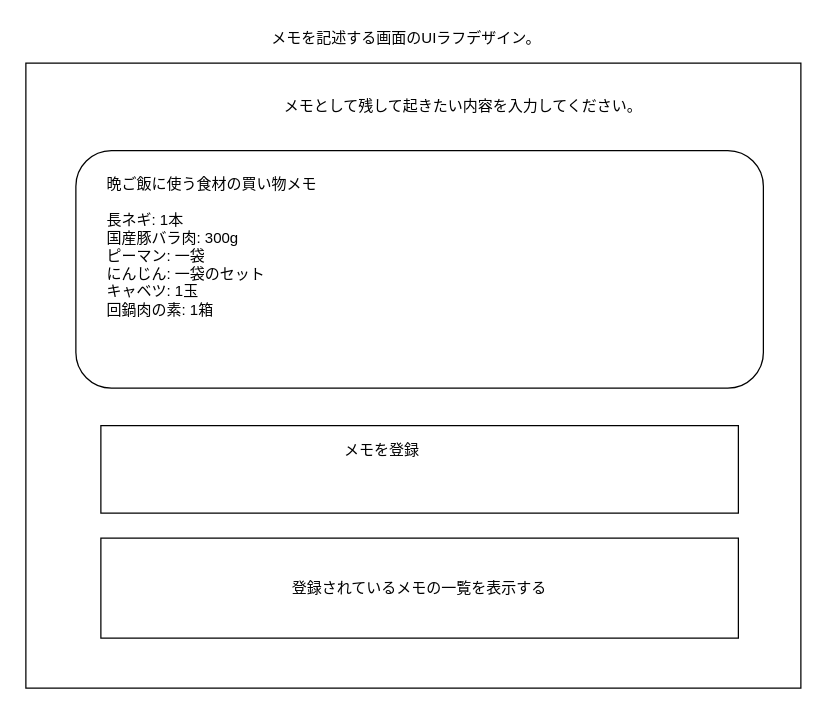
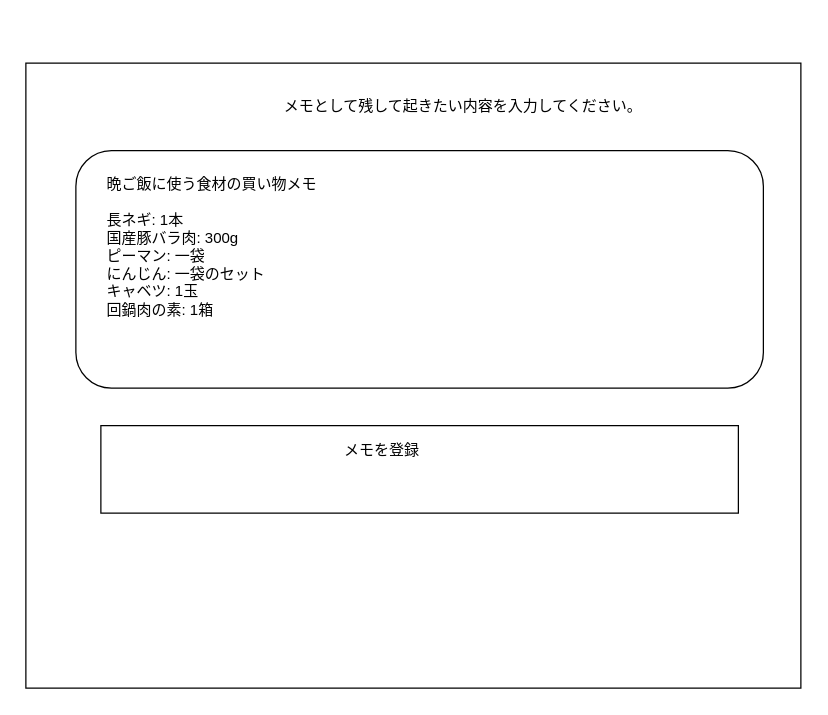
node "メモを記述する画面のUIラフデザイン。": removed
node "登録されているメモの一覧を表示する": removed
